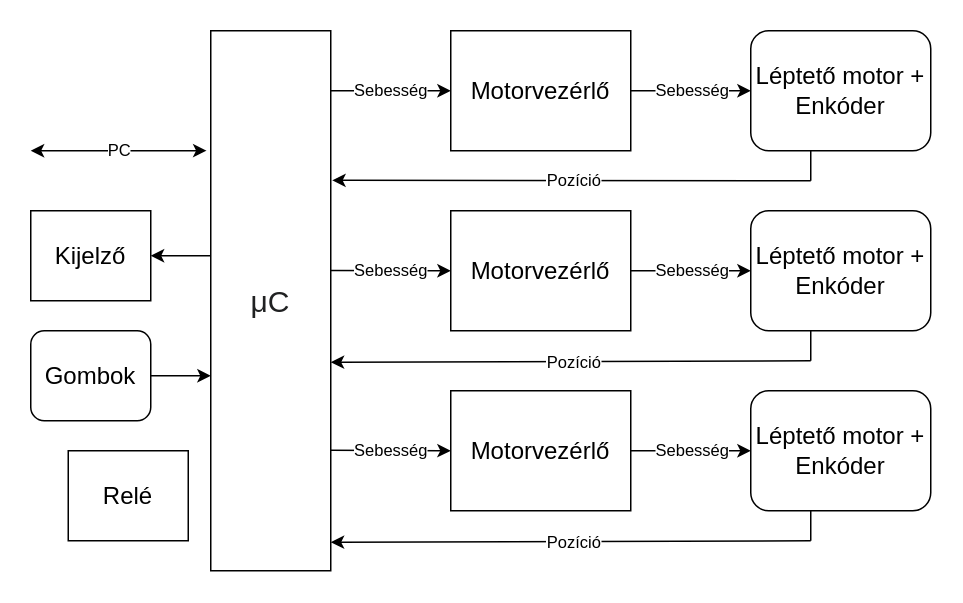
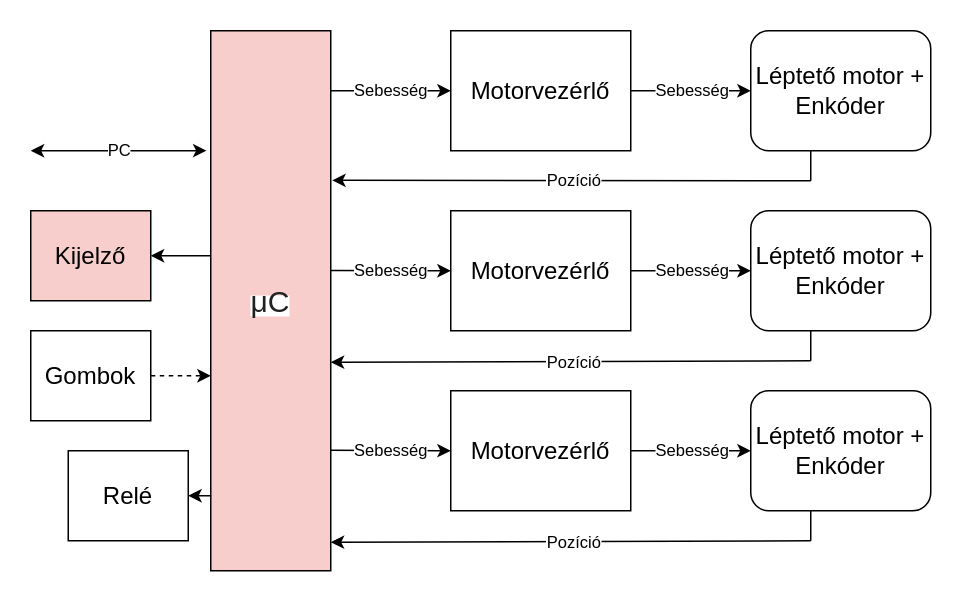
node "Kijelző": fillcolor #ffffff -> #f8cecc
node "μC": fillcolor #ffffff -> #f8cecc
node "Gombok": shape rounded rectangle -> rectangle
edge "Gombok" -> "μC": style solid -> dashed
edge "μC" -> "Relé": added
